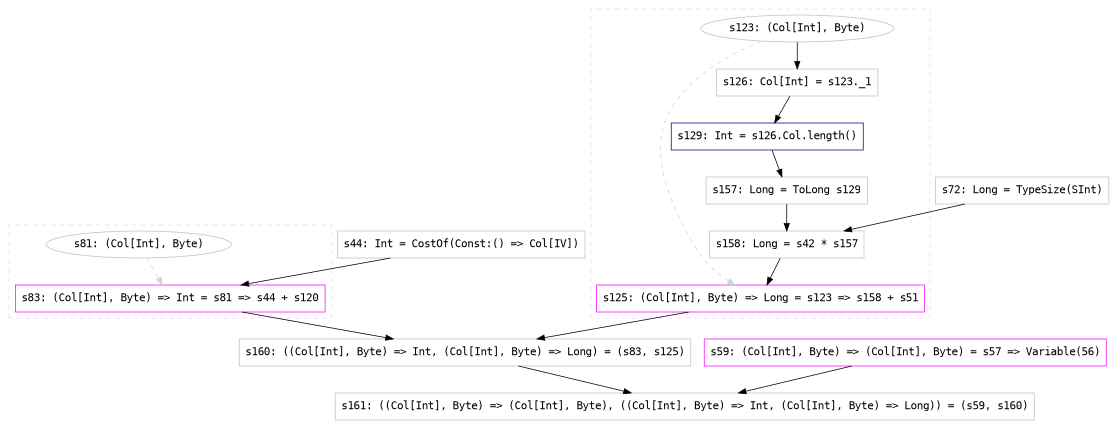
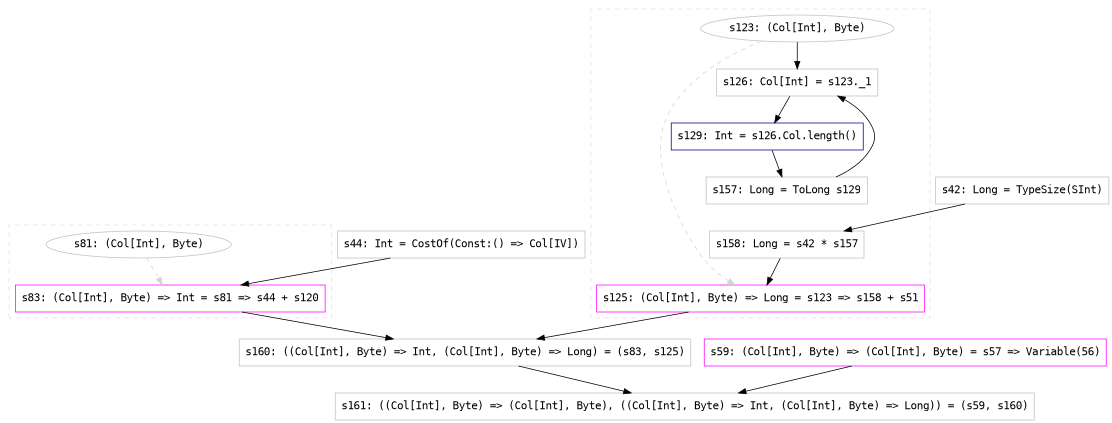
node "s72: Long = TypeSize(SInt)": label "s72: Long = TypeSize(SInt)" -> "s42: Long = TypeSize(SInt)"
edge "s157: Long = ToLong s129" -> "s158: Long = s42 * s157": now "s157: Long = ToLong s129" -> "s126: Col[Int] = s123._1"
